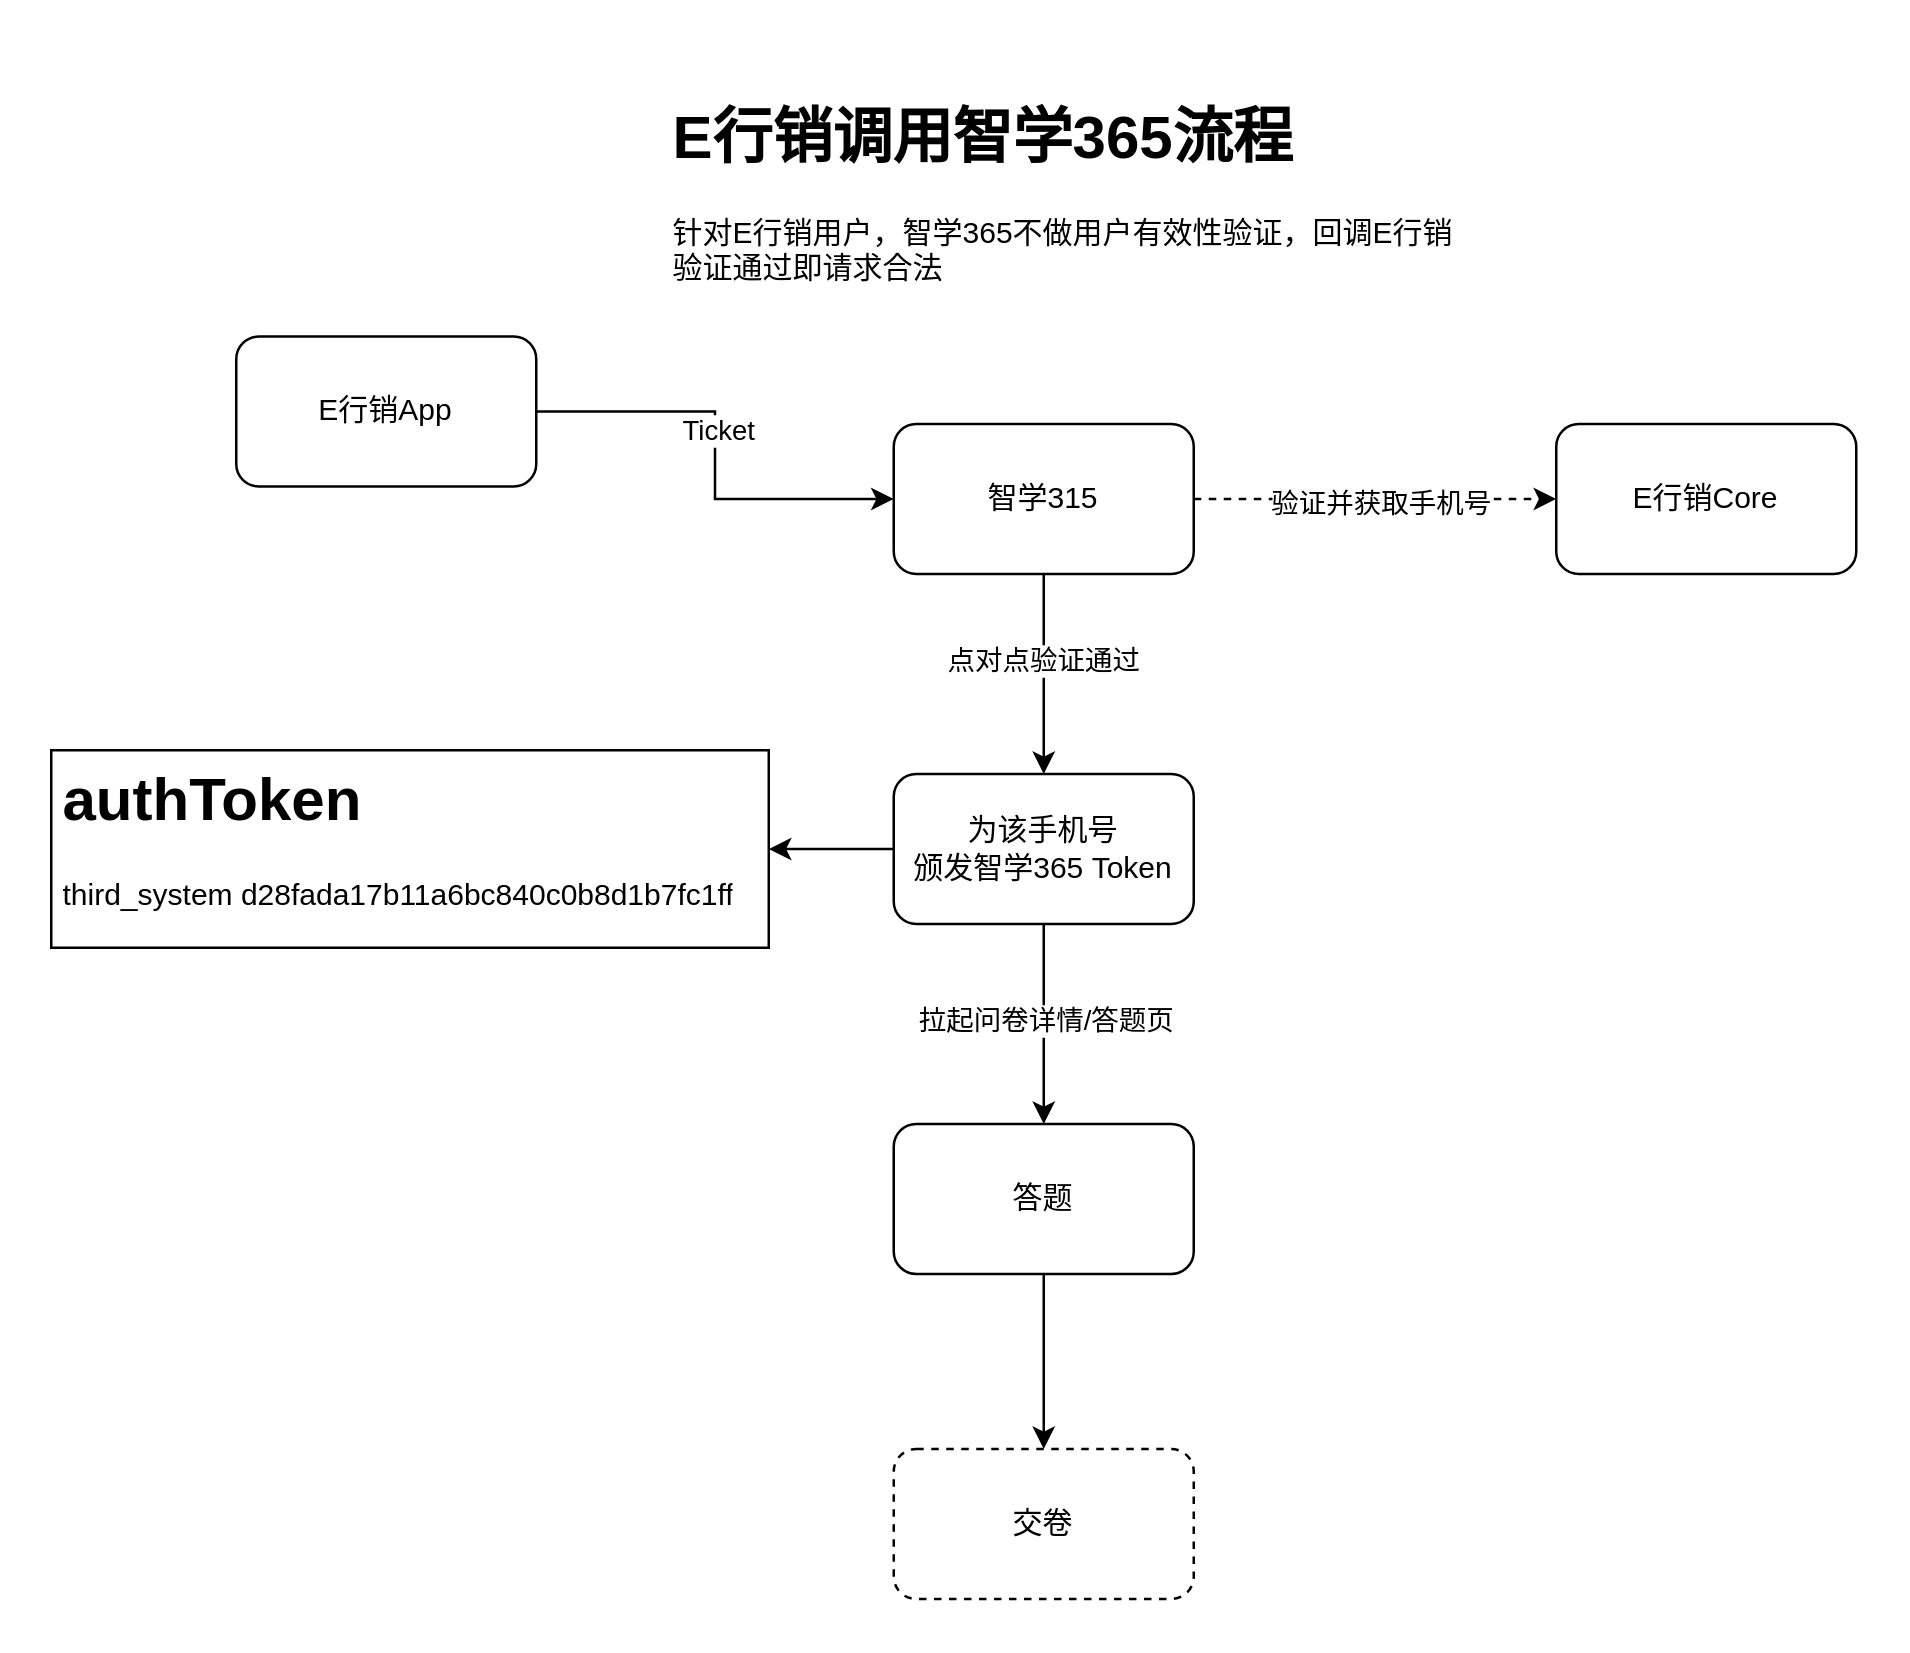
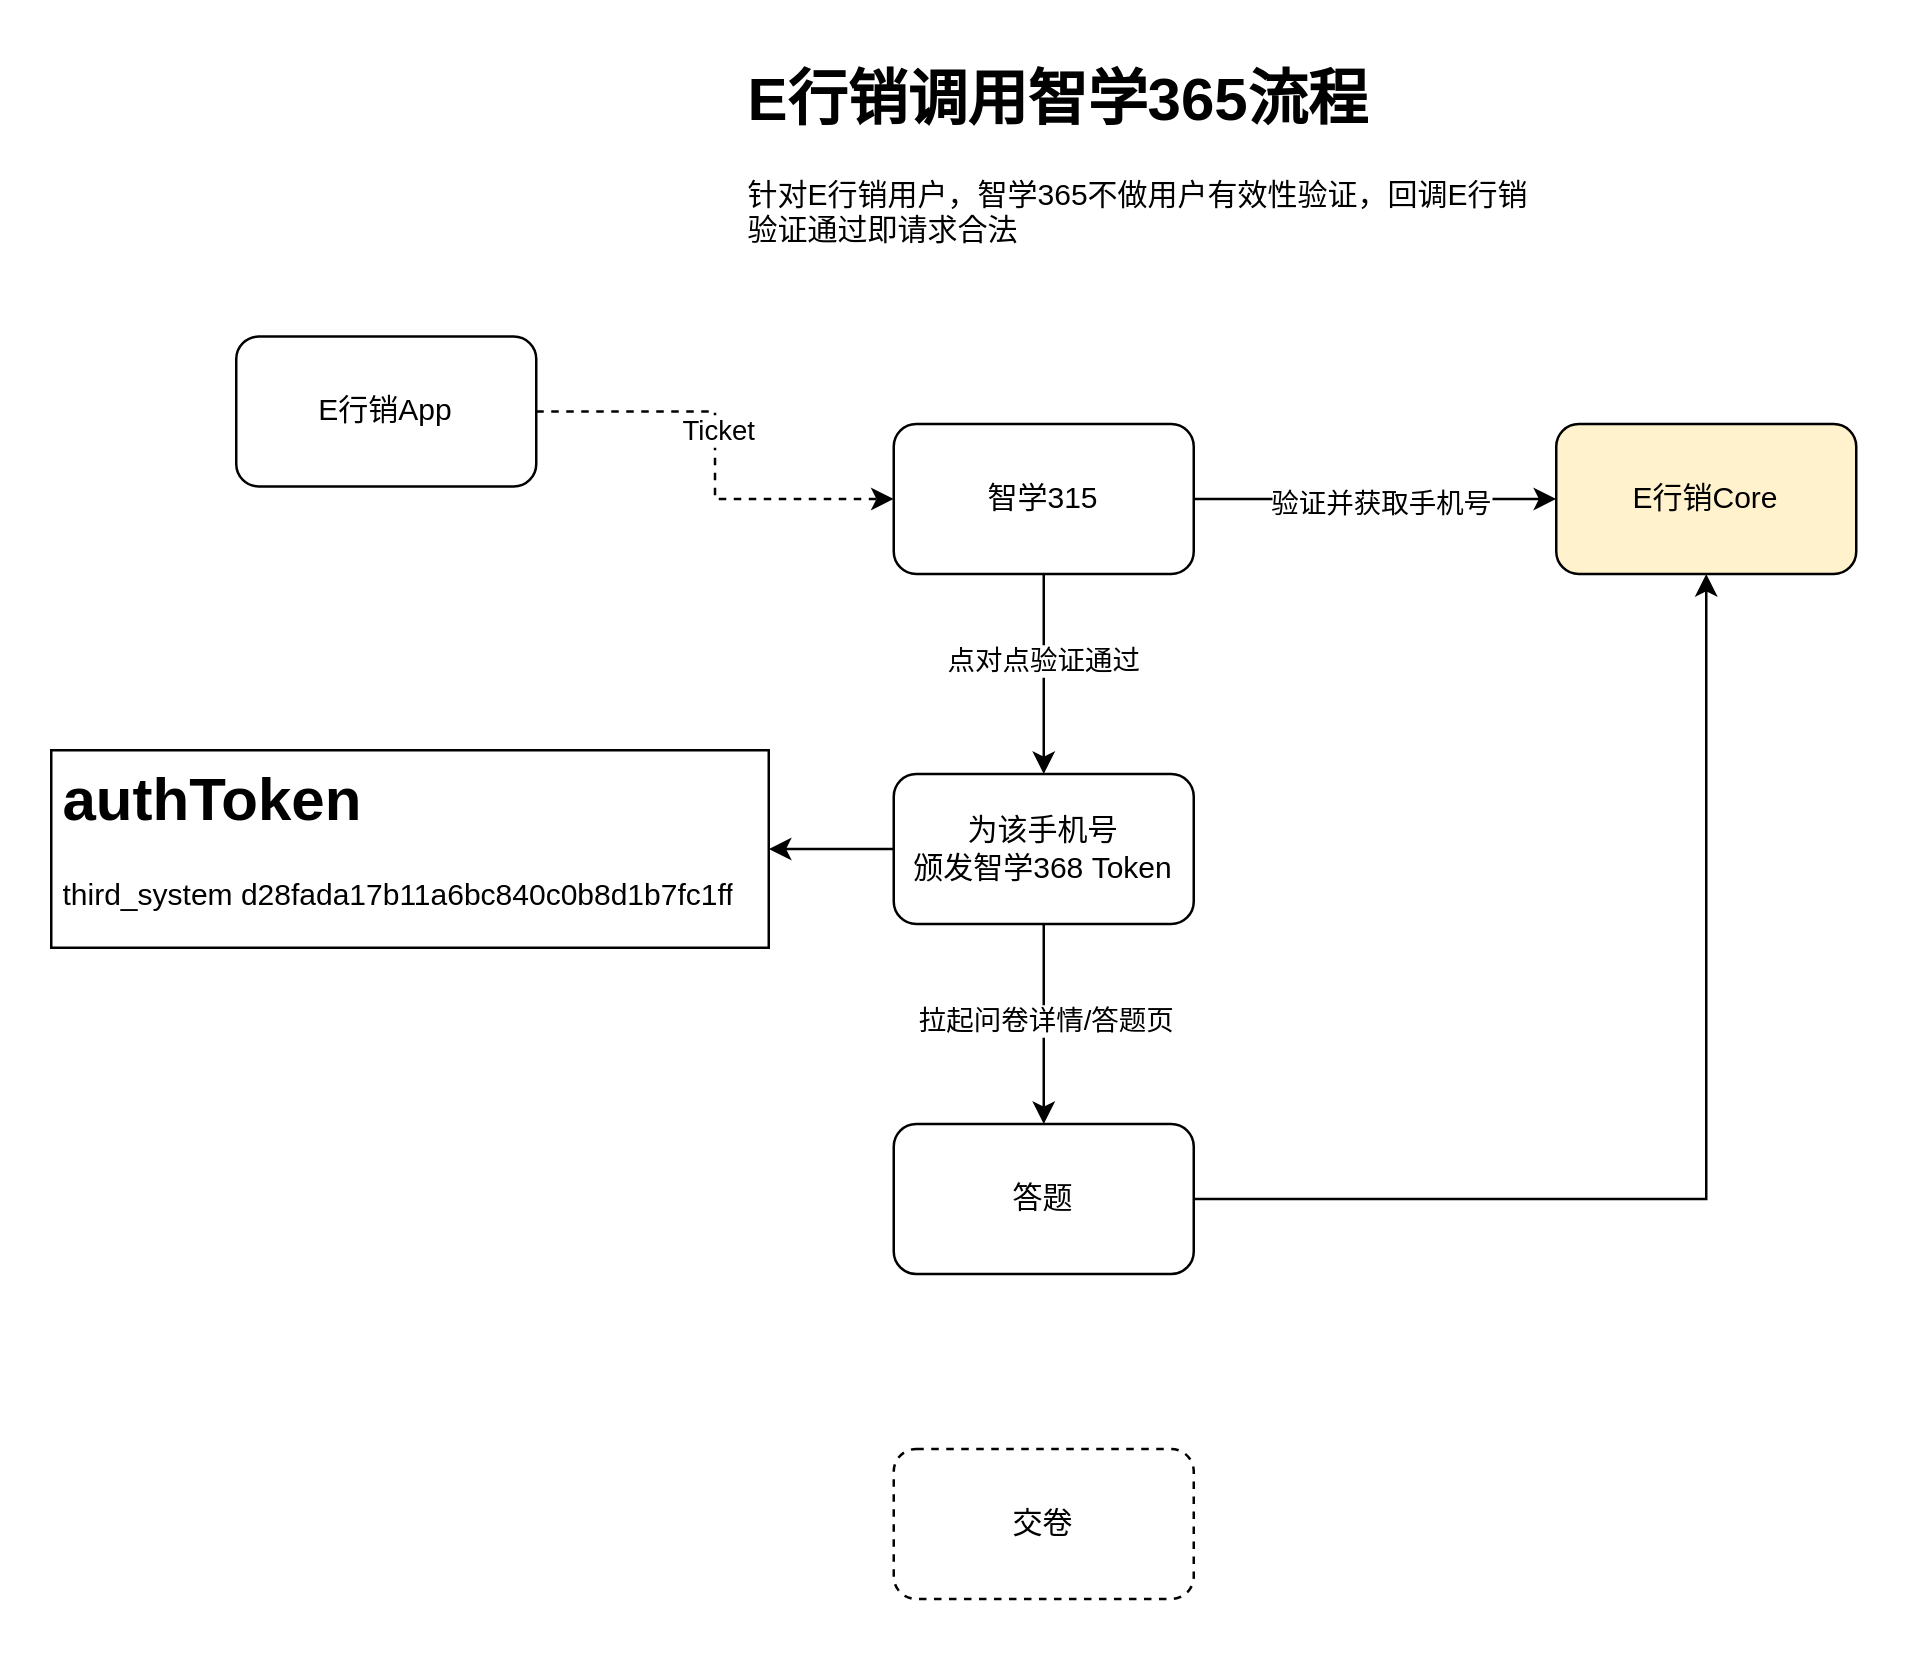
node "E行销调用智学365流程针对E行销用户，智学365不做用户有效性验证，回调E行销验证通过即请求合法": moved (1074, 189) -> (1149, 151)
edge "E行销App" -> "智学315": style solid -> dashed
edge "智学315" -> "E行销Core": style dashed -> solid
node "E行销Core": fillcolor #ffffff -> #fff2cc
node "为该手机号 颁发智学365 Token": label "为该手机号 颁发智学365 Token" -> "为该手机号 颁发智学368 Token"
edge "答题" -> "交卷": now "答题" -> "E行销Core"
